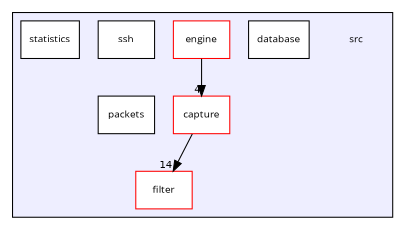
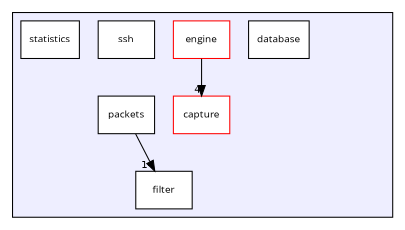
node "src": removed
edge "capture" -> "filter": now "packets" -> "filter"
node "filter": color red -> black
